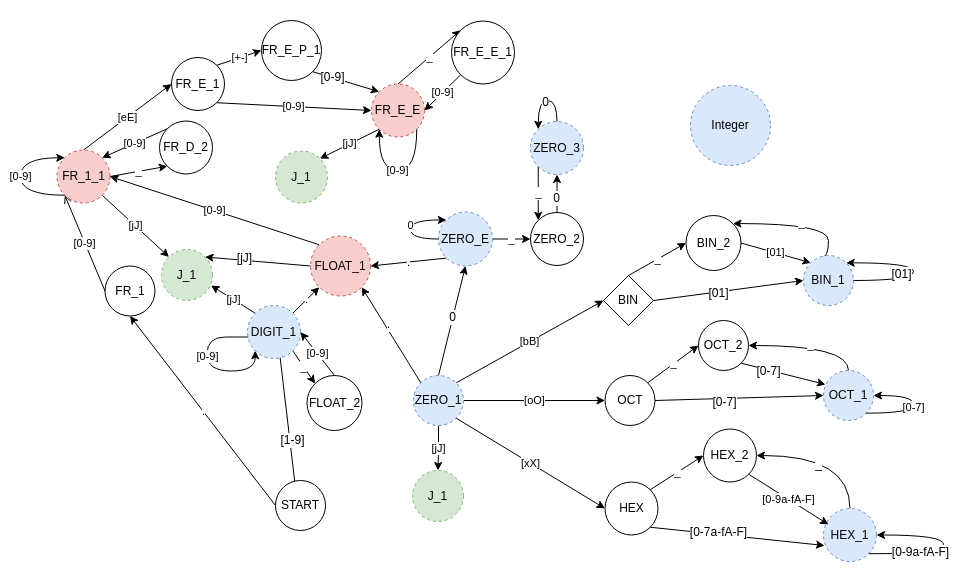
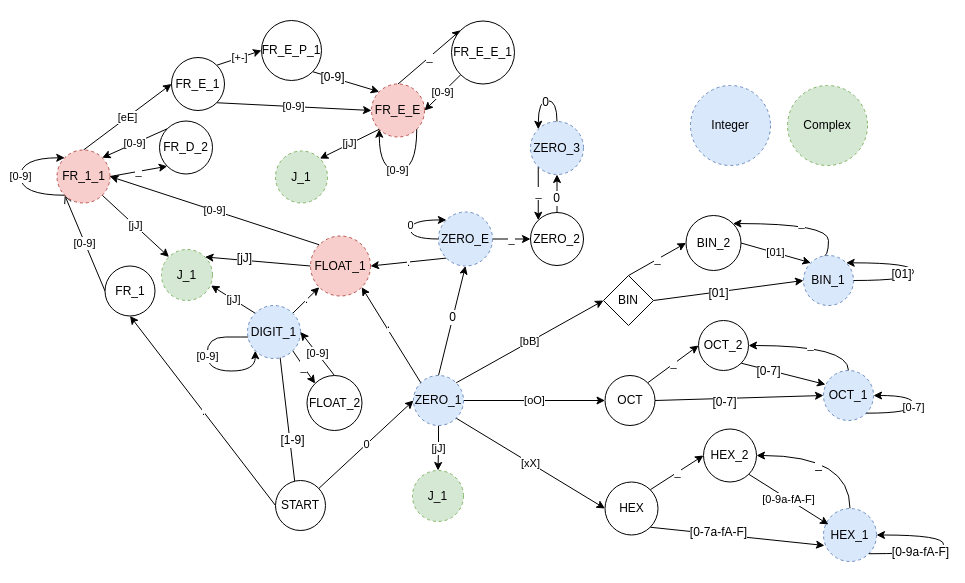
node "Complex": added
edge "START" -> "ZERO_1": added, label "0"
